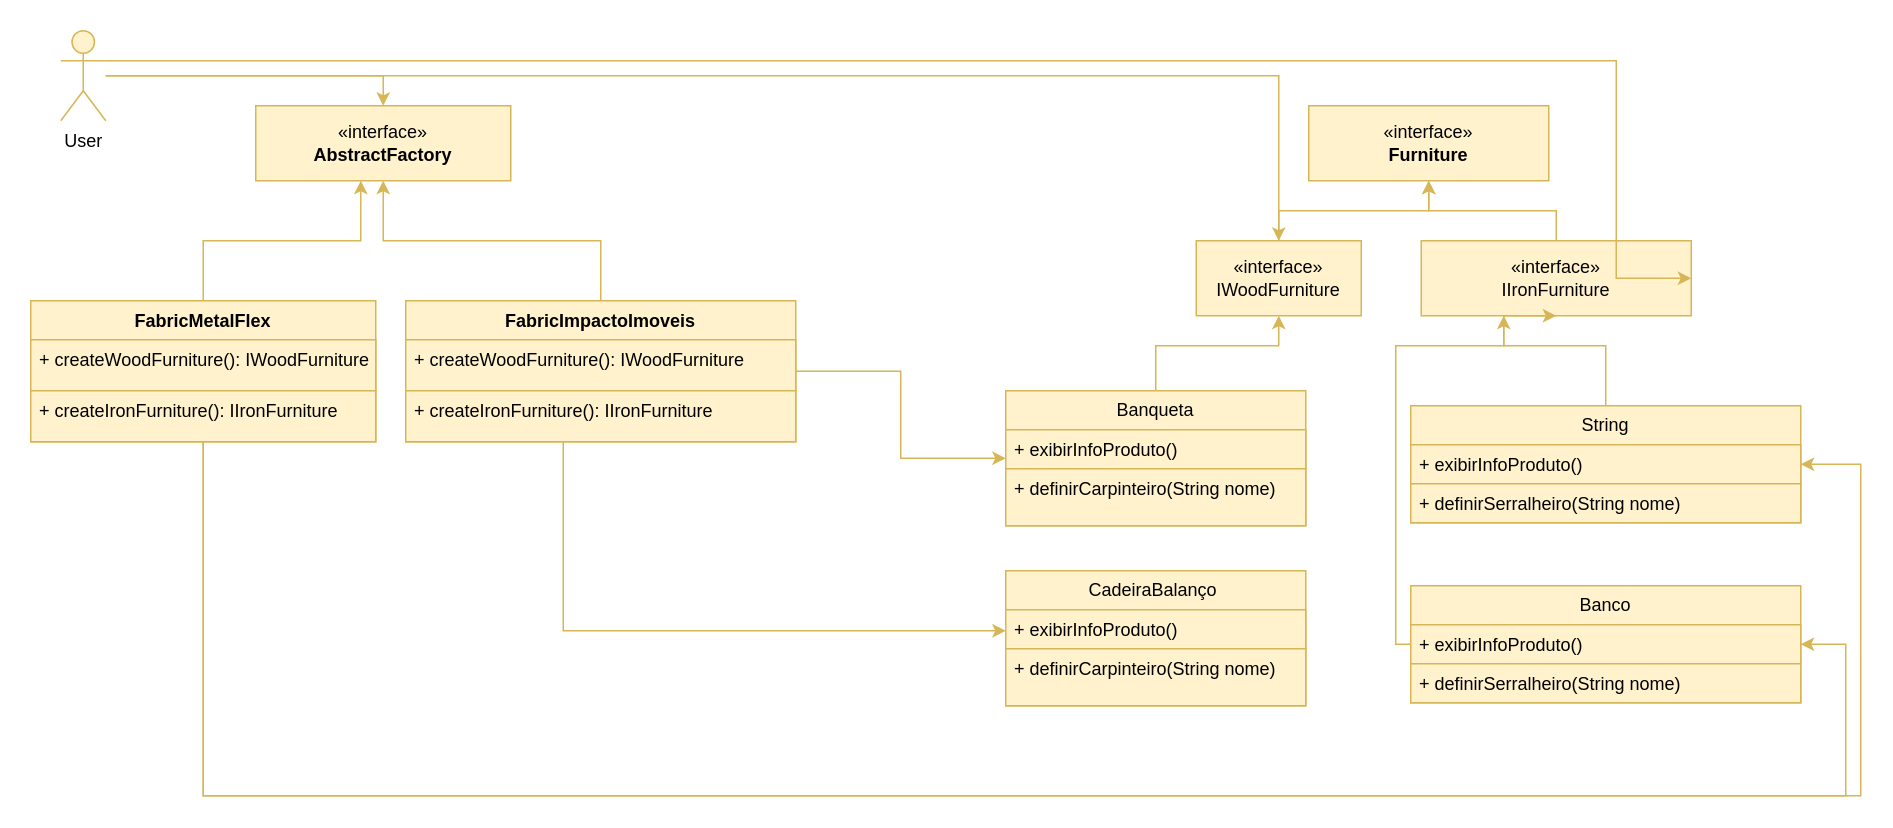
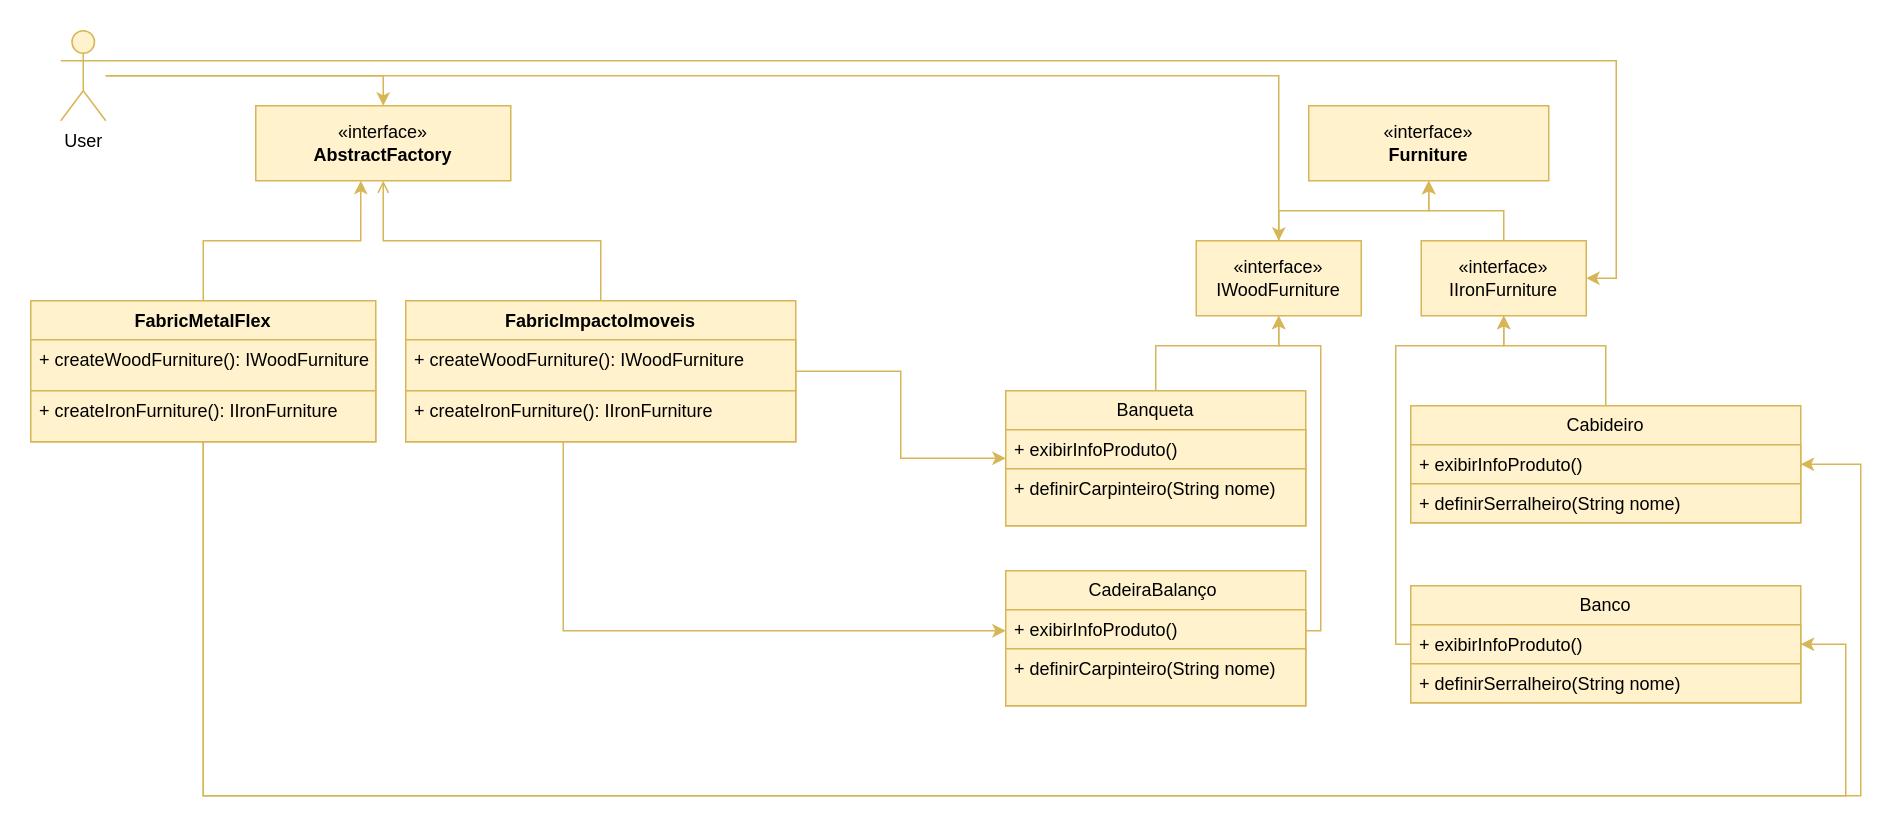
edge "FabricImpactoImoveis" -> "«interface» AbstractFactory": arrowhead classic -> open
node "«interface» IIronFurniture": size 270x75 -> 165x75
node "String": label "String" -> "Cabideiro"
edge "CadeiraBalanço" -> "«interface» IWoodFurniture": added
